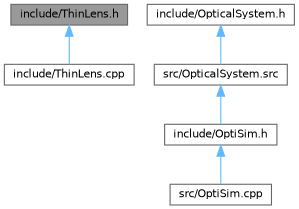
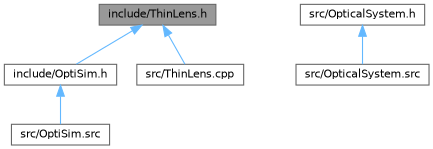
node "include/OpticalSystem.h": label "include/OpticalSystem.h" -> "src/OpticalSystem.h"
node "include/ThinLens.cpp": label "include/ThinLens.cpp" -> "src/ThinLens.cpp"
edge "include/OptiSim.h" -> "src/OpticalSystem.src": now "include/OptiSim.h" -> "include/ThinLens.h"
node "src/OptiSim.cpp": label "src/OptiSim.cpp" -> "src/OptiSim.src"
